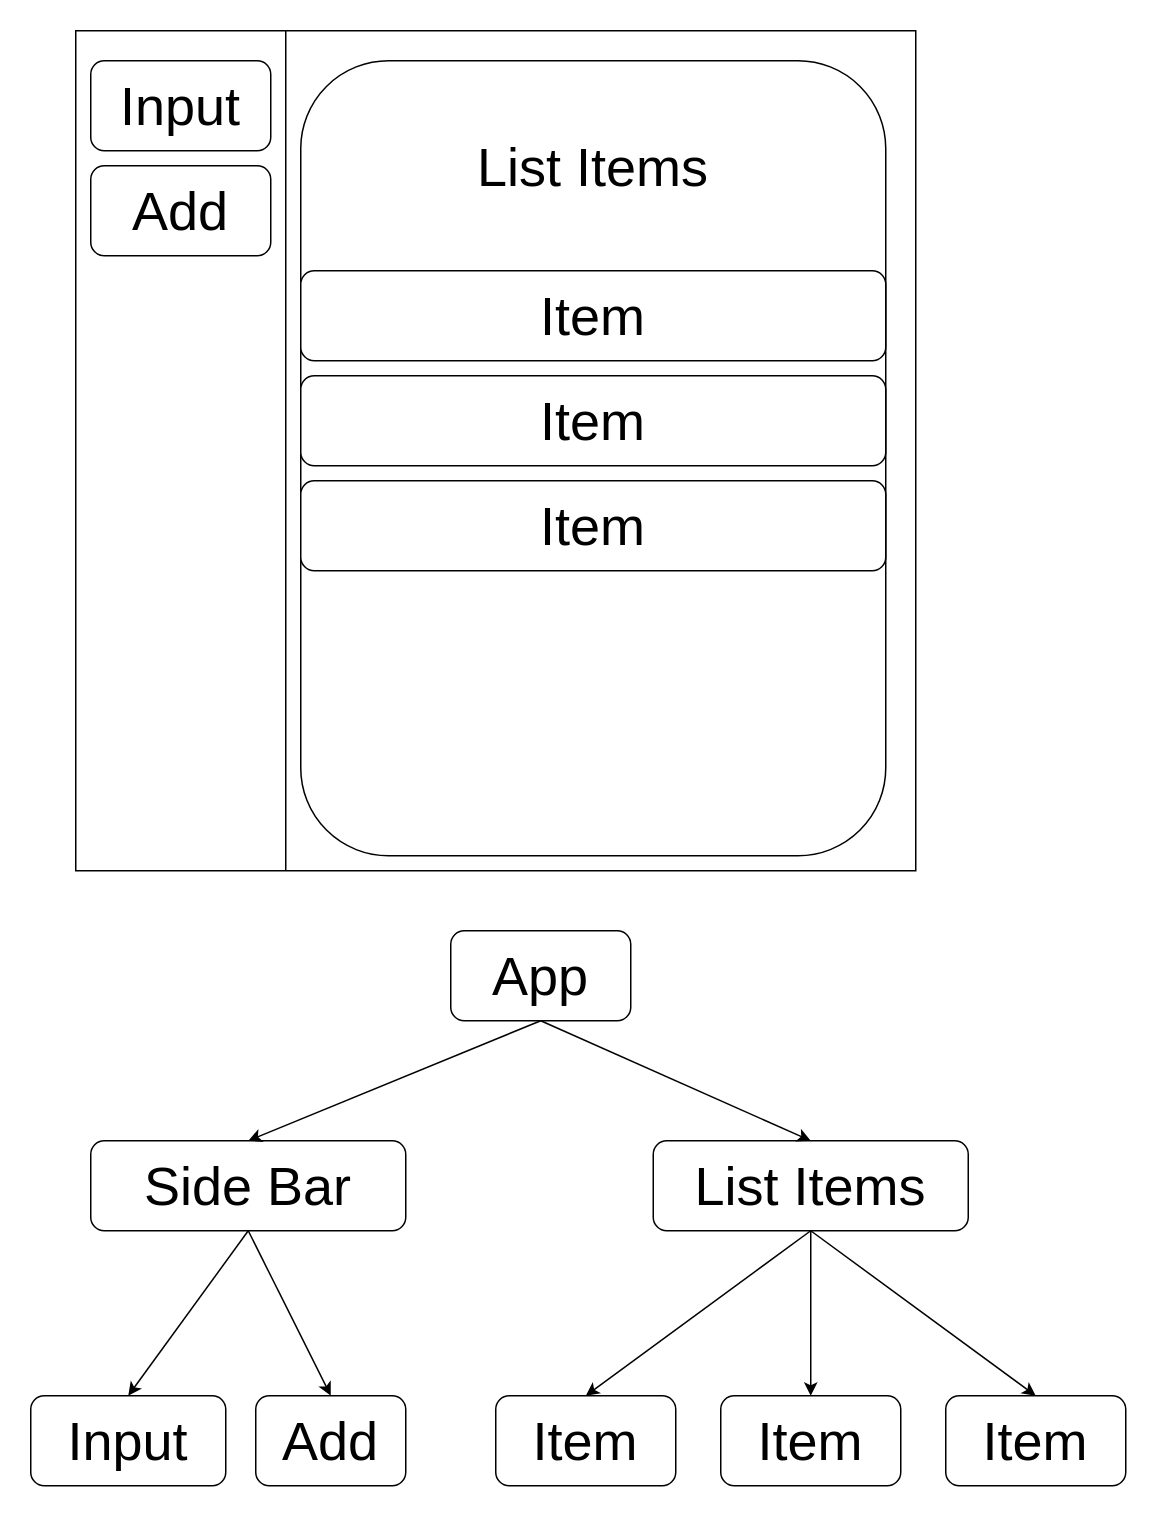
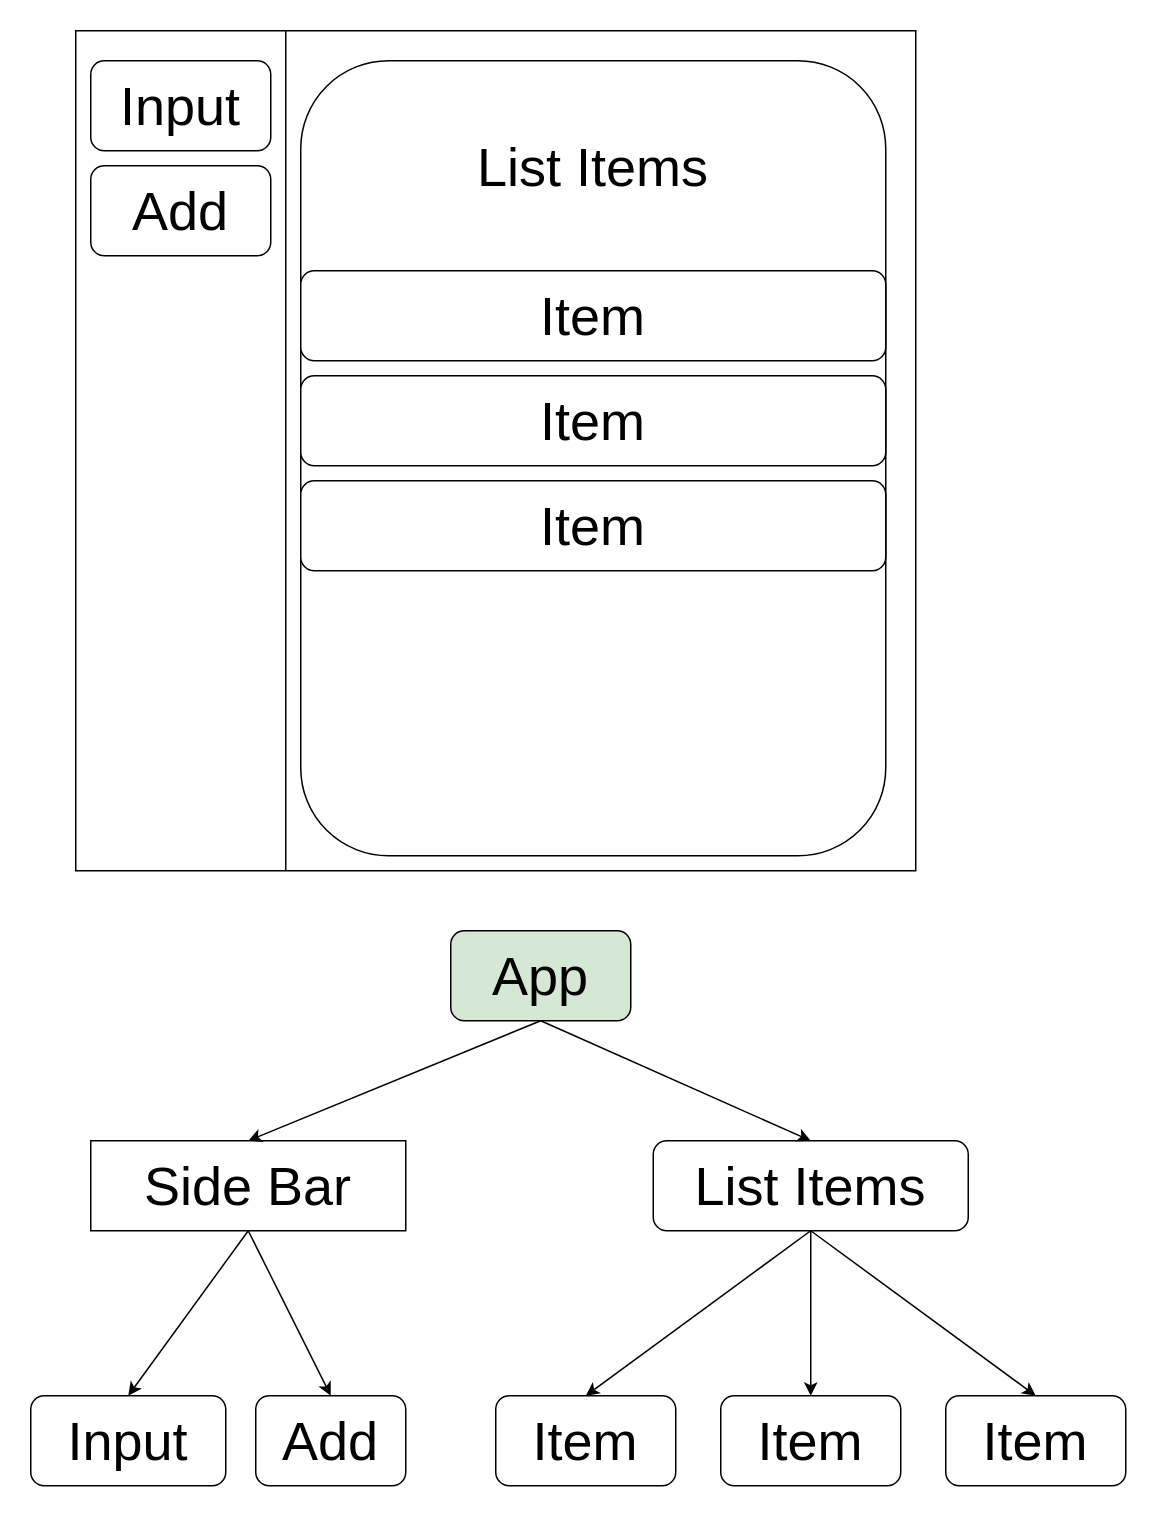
node "App": fillcolor #ffffff -> #d5e8d4
node "Side Bar": shape rounded rectangle -> rectangle
